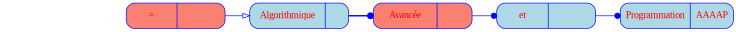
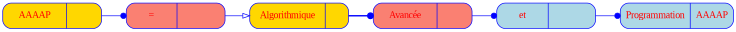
node "AAAAP": added
node "Algorithmique": fillcolor lightblue -> gold
